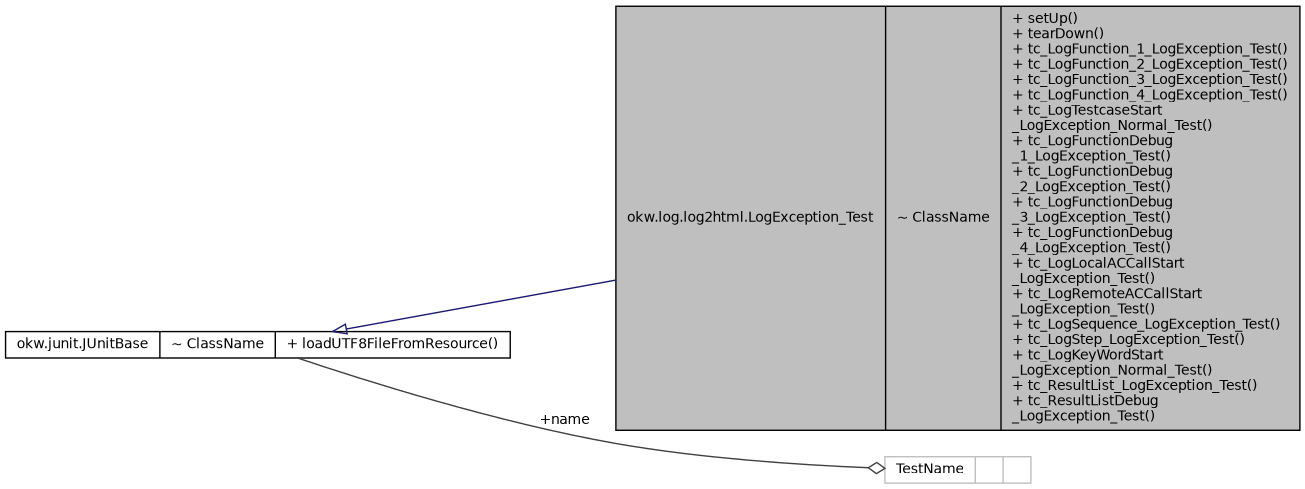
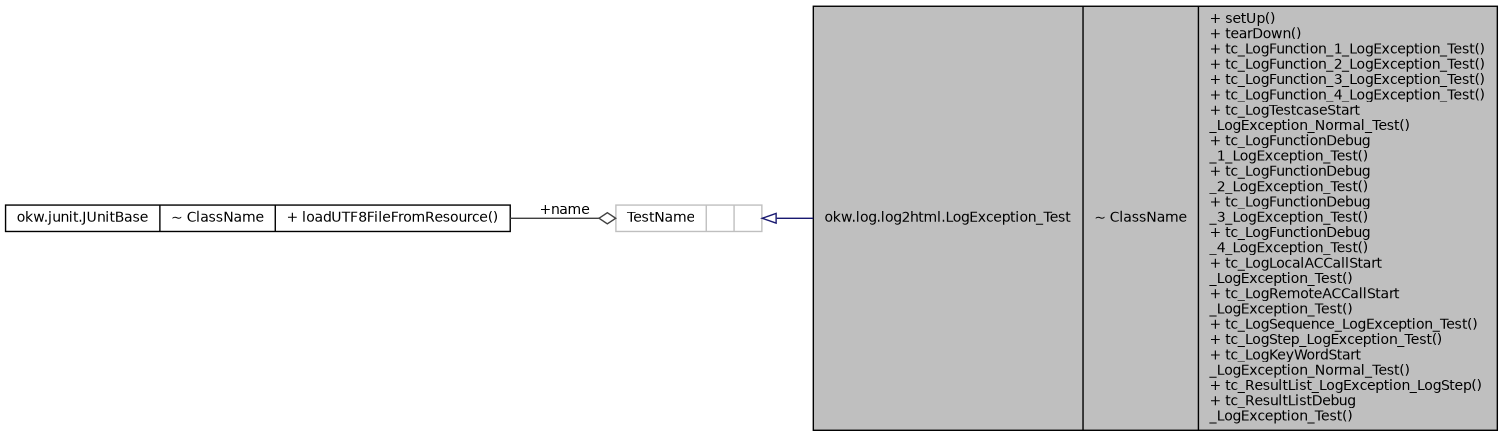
edge "okw.log.log2html.LogException_Test" -> "okw.junit.JUnitBase": now "okw.log.log2html.LogException_Test" -> "TestName"
node "okw.log.log2html.LogException_Test": text "+ tc_ResultList_LogException_Test()" -> "+ tc_ResultList_LogException_LogStep()"
